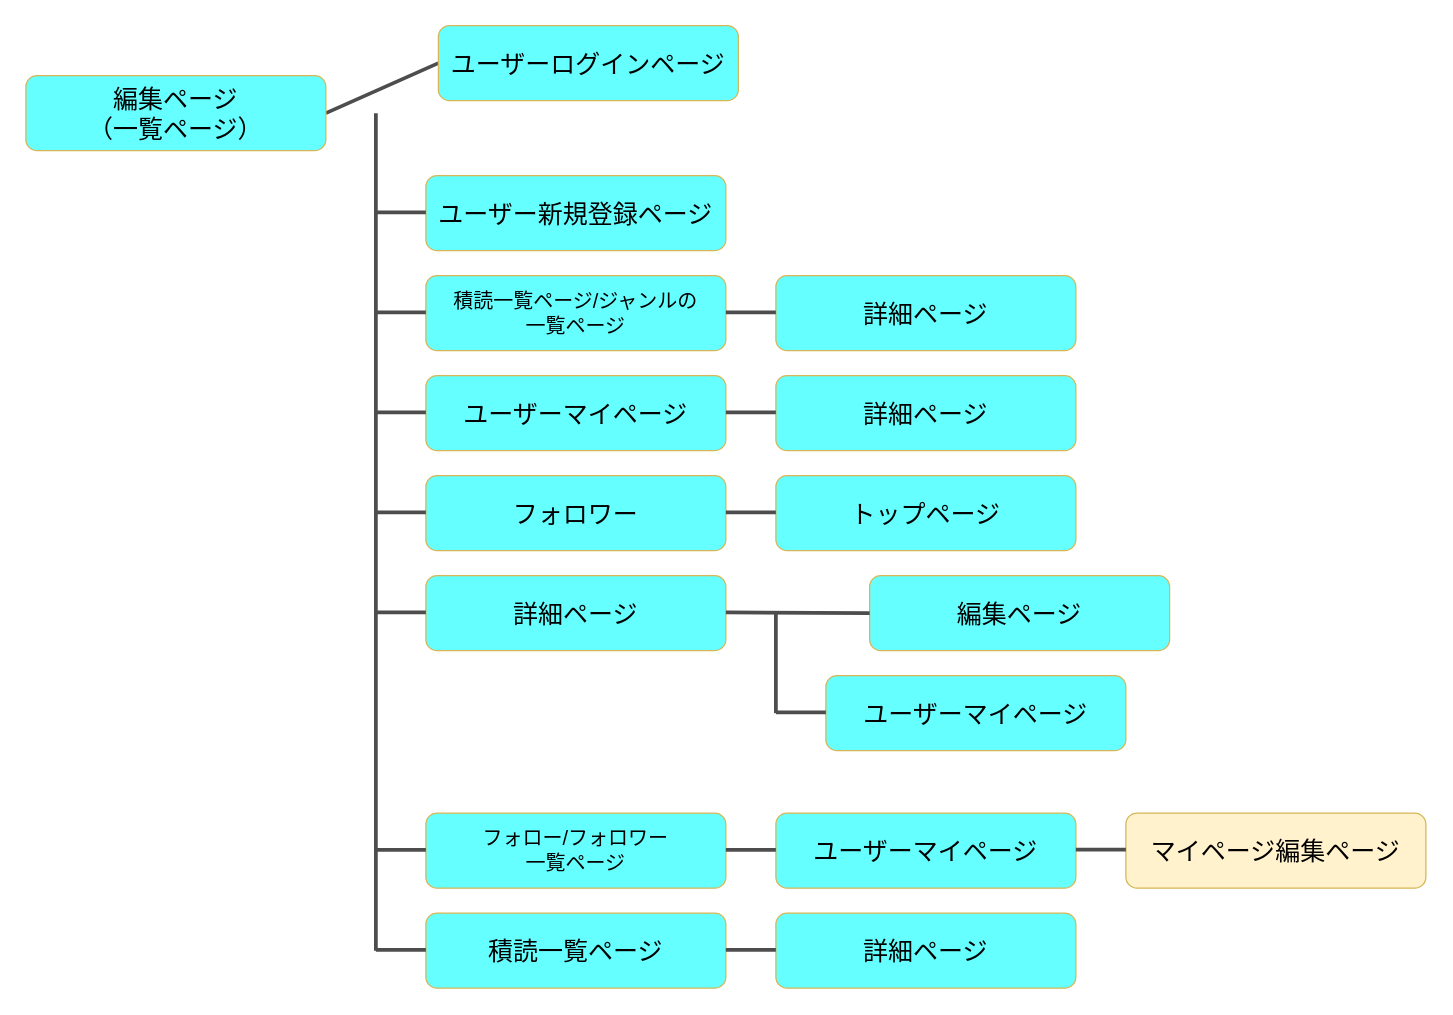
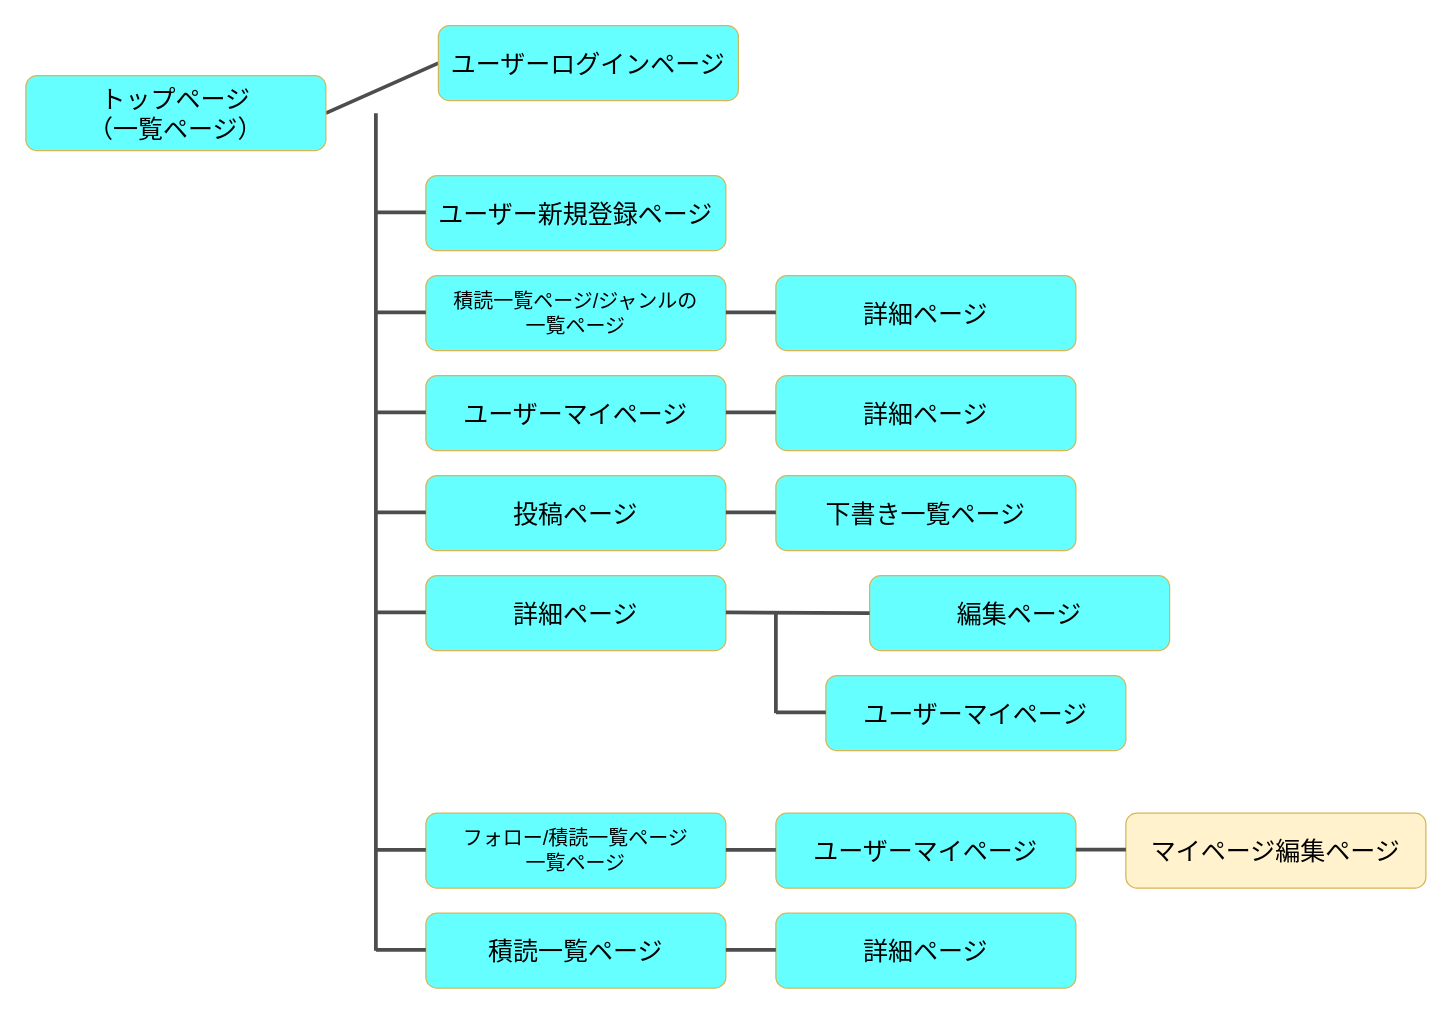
node "編集ページ （一覧ページ）": label "編集ページ （一覧ページ）" -> "トップページ （一覧ページ）"
node "フォロワー": label "フォロワー" -> "投稿ページ"
node "トップページ": label "トップページ" -> "下書き一覧ページ"
node "フォロー/フォロワー 一覧ページ": label "フォロー/フォロワー 一覧ページ" -> "フォロー/積読一覧ページ 一覧ページ"
